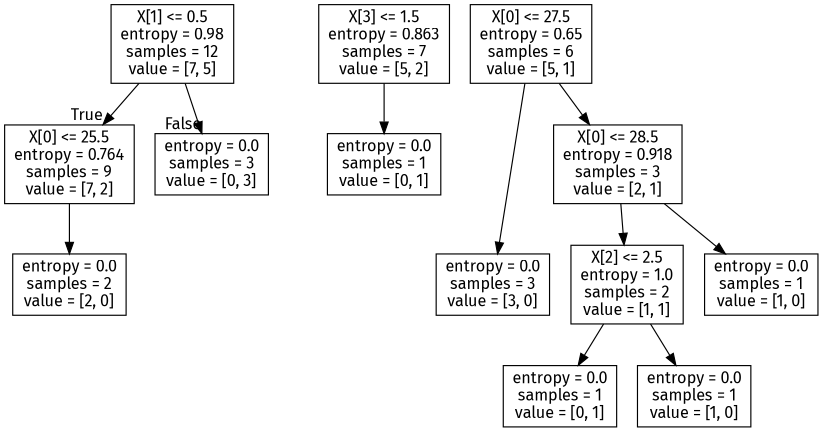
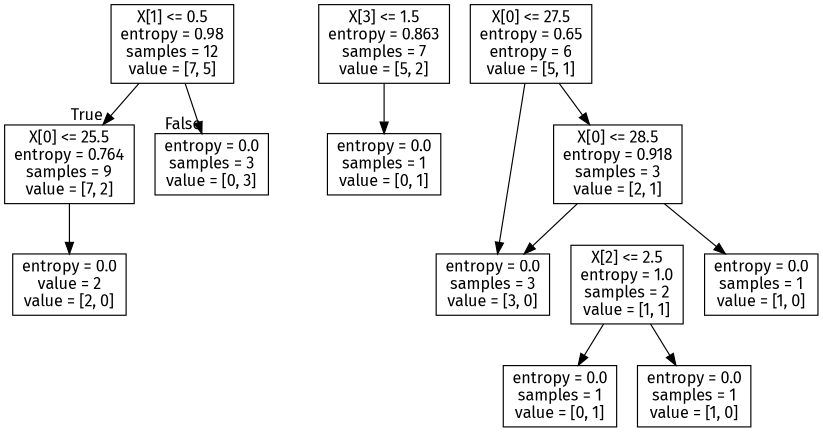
node "X[0] <= 27.5 entropy = 0.65 samples = 6 value = [5, 1]": label "X[0] <= 27.5 entropy = 0.65 samples = 6 value = [5, 1]" -> "X[0] <= 27.5 entropy = 0.65 entropy = 6 value = [5, 1]"
edge "X[0] <= 28.5 entropy = 0.918 samples = 3 value = [2, 1]" -> "X[2] <= 2.5 entropy = 1.0 samples = 2 value = [1, 1]": now "X[0] <= 28.5 entropy = 0.918 samples = 3 value = [2, 1]" -> "entropy = 0.0 samples = 3 value = [3, 0]"
node "entropy = 0.0 samples = 2 value = [2, 0]": label "entropy = 0.0 samples = 2 value = [2, 0]" -> "entropy = 0.0 value = 2 value = [2, 0]"
